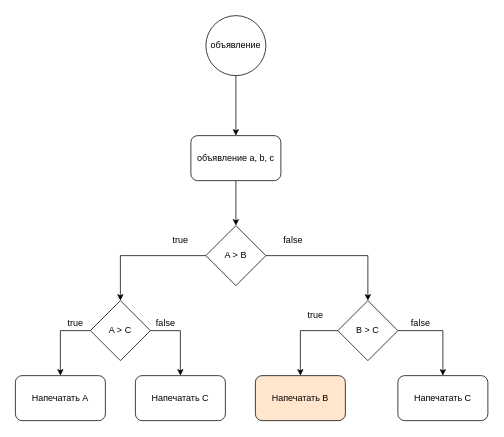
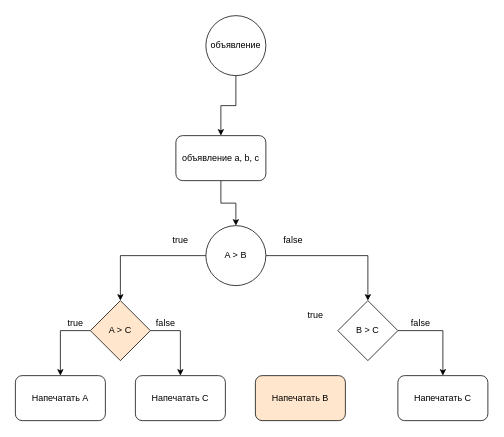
node "объявление a, b, c": moved (236, 158) -> (221, 158)
node "A > B": shape diamond -> ellipse
node "A > C": fillcolor #ffffff -> #ffe6cc
edge "B > C" -> "Напечатать B": removed
